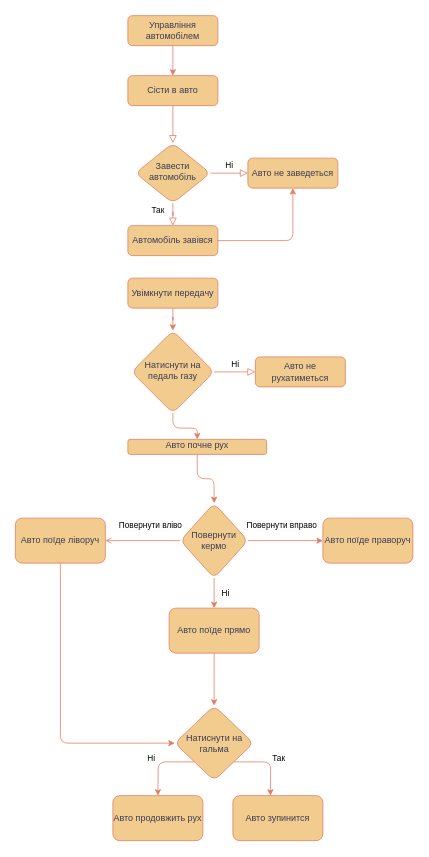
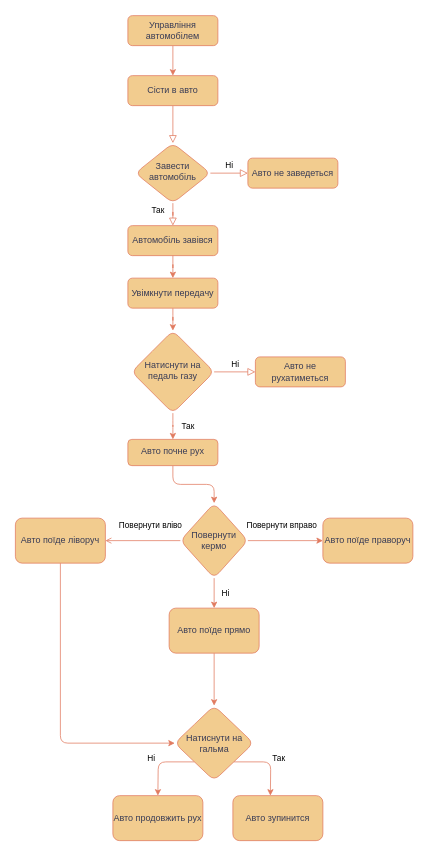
edge "Автомобіль завівся" -> "Авто не заведеться": now "Автомобіль завівся" -> "Увімкнути передачу"
node "Авто почне рух": size 139x15 -> 90x26
